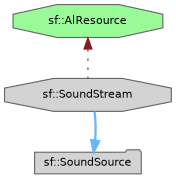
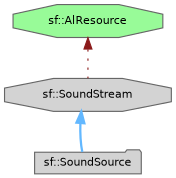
edge "sf::SoundStream" -> "sf::SoundSource": reversed
